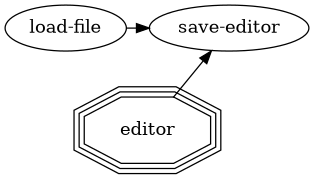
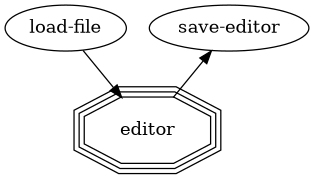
edge "load-file" -> "save-editor": now "load-file" -> "editor"
